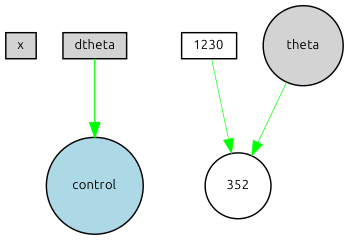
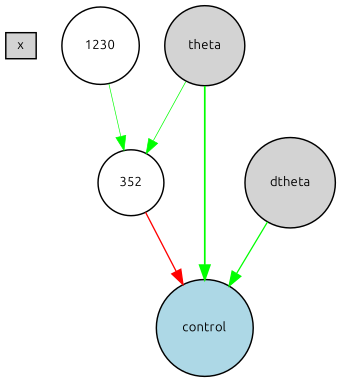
node "dtheta": shape box -> circle
node "1230": shape box -> circle
edge "theta" -> "control": added
edge "352" -> "control": added
